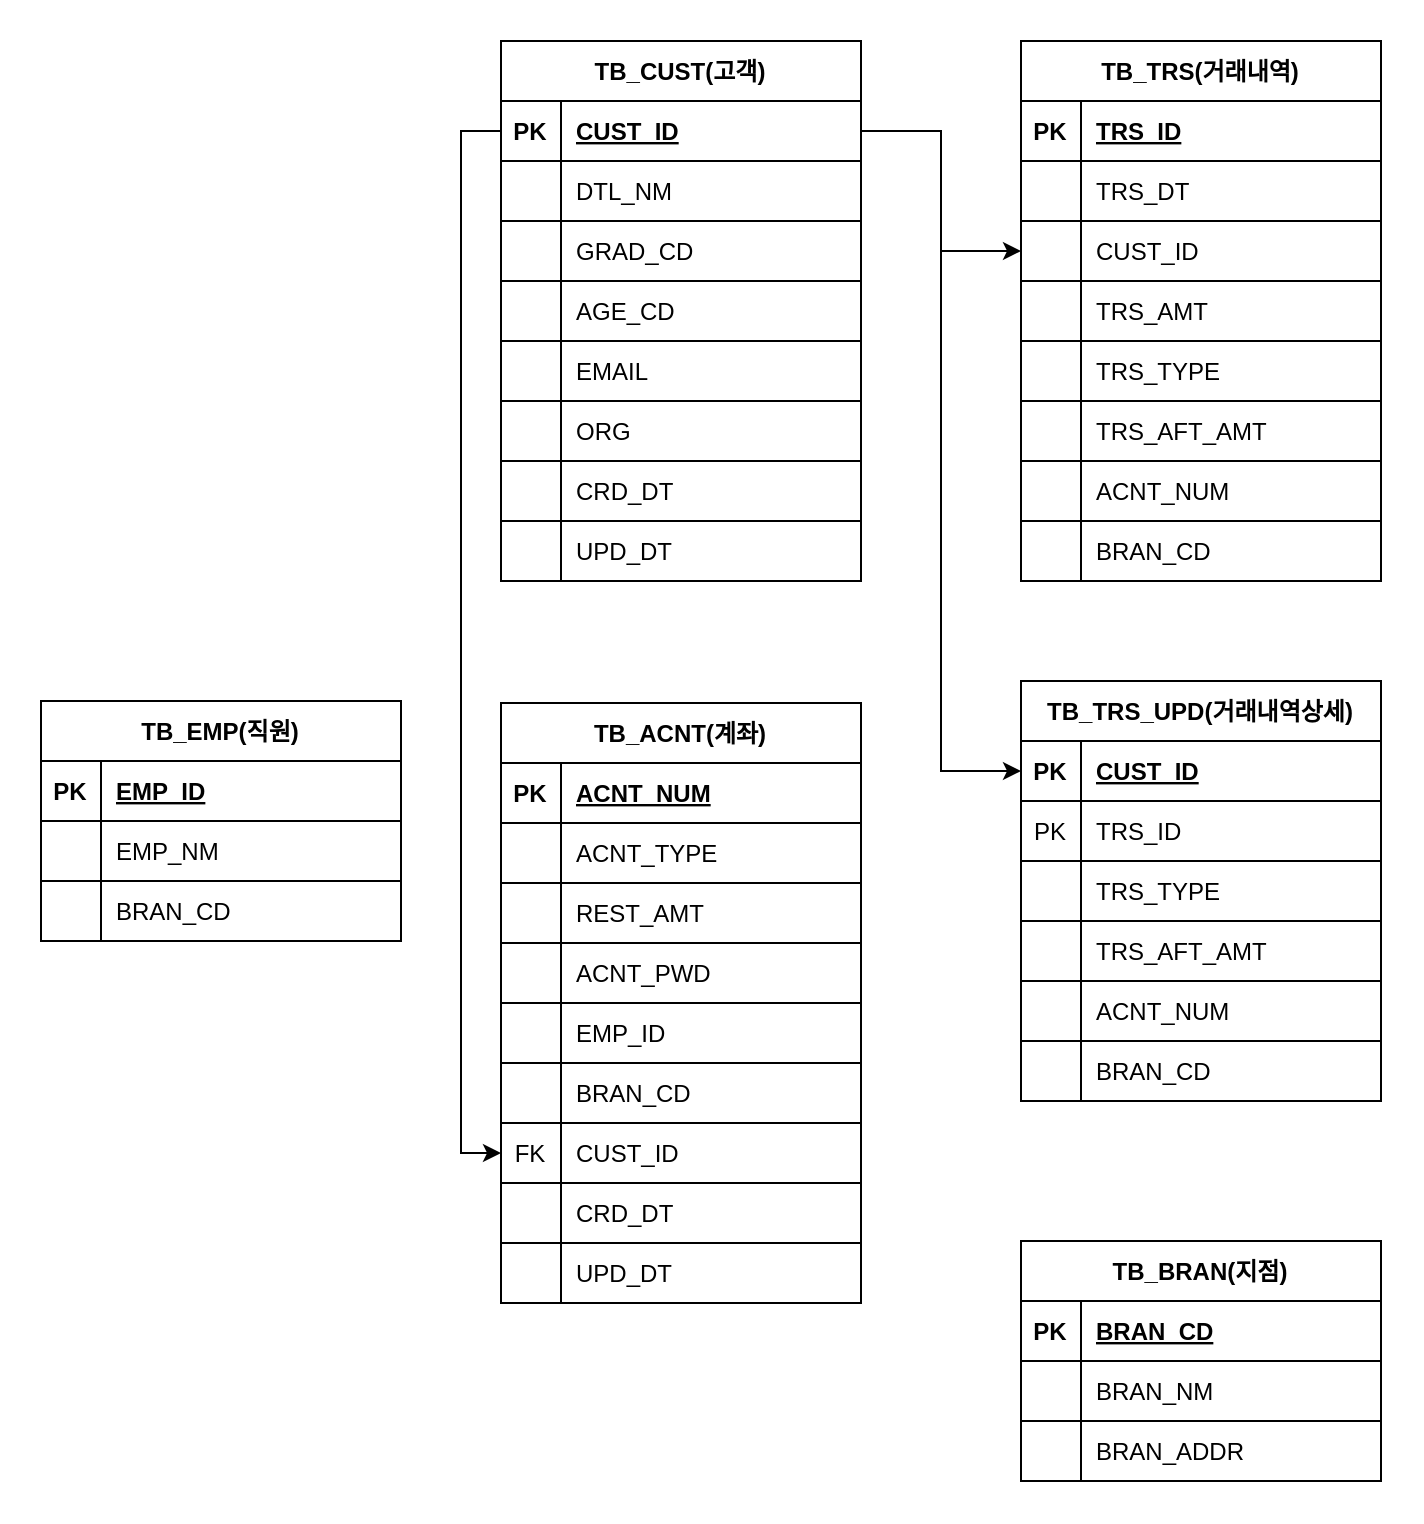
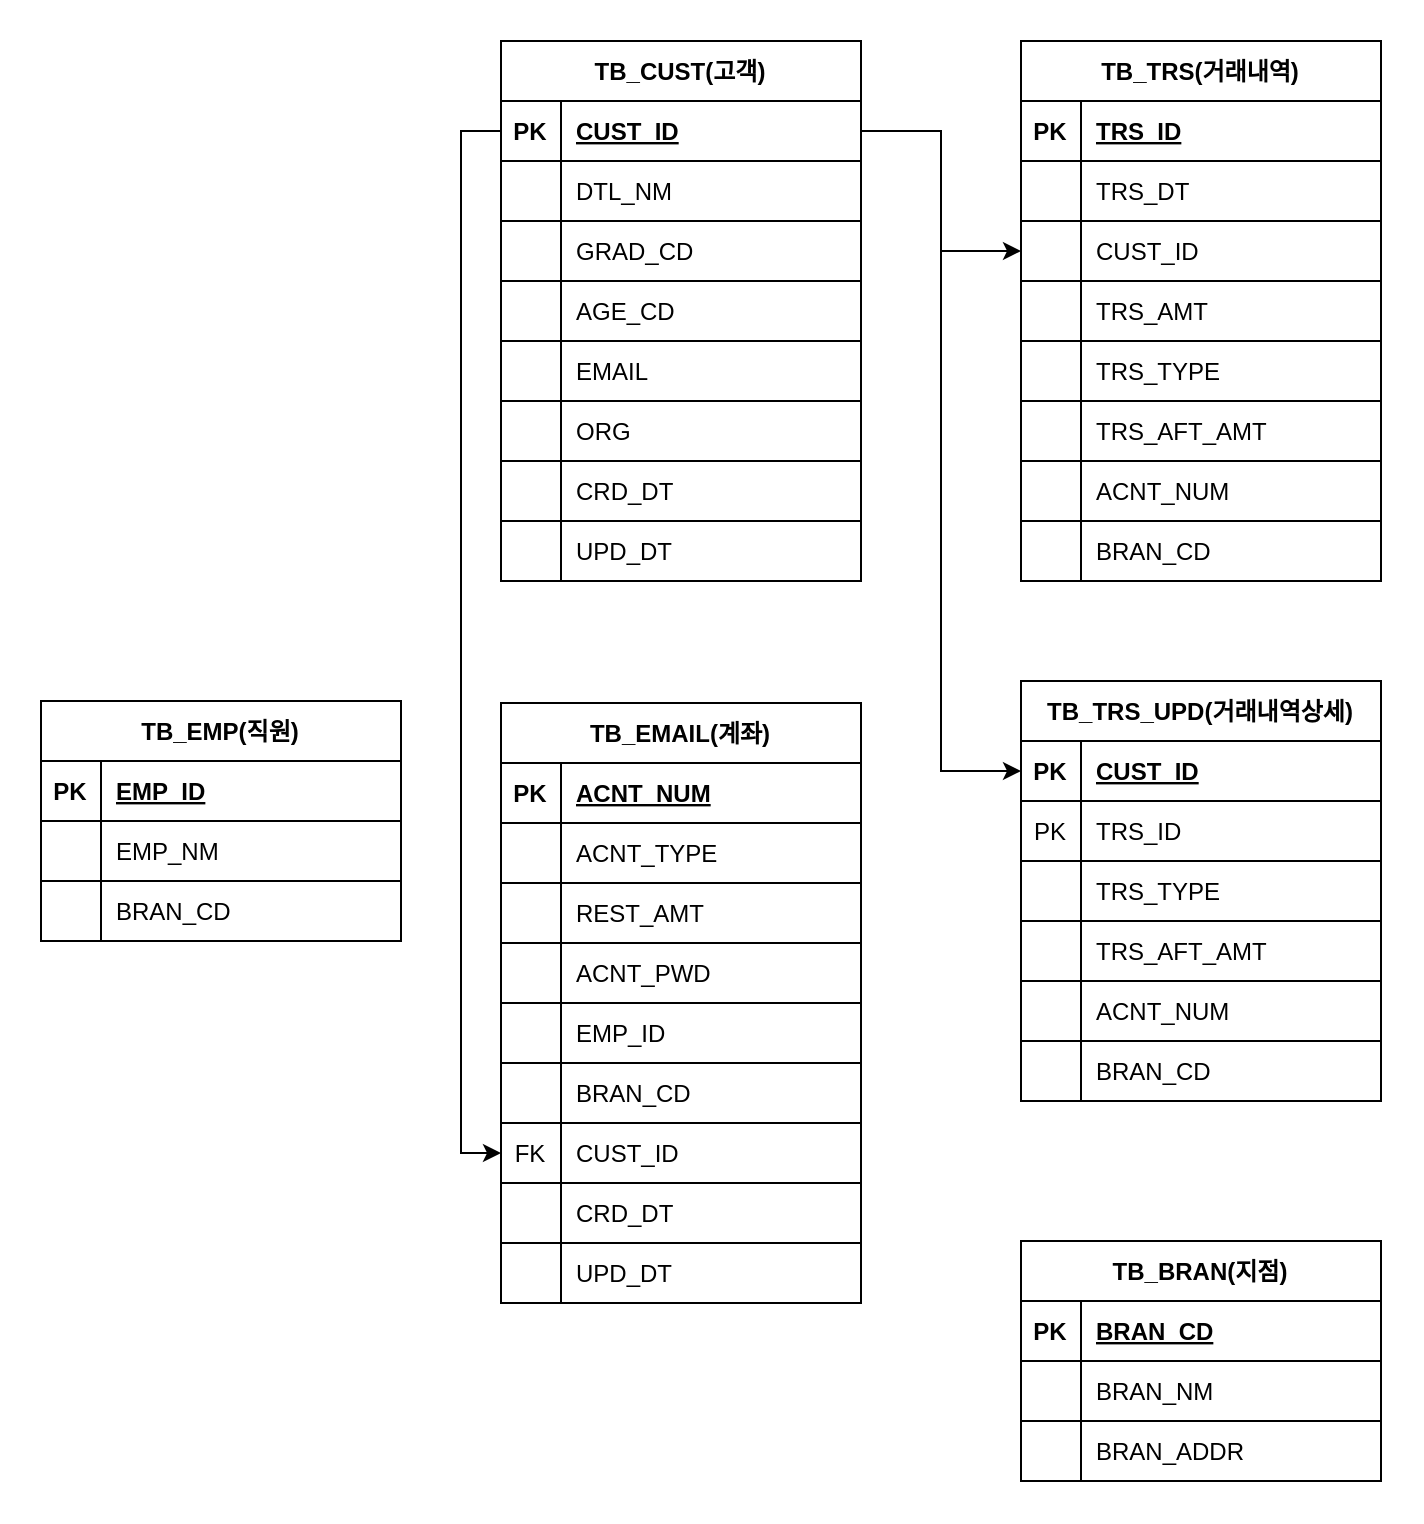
node "TB_ACNT(계좌)": label "TB_ACNT(계좌)" -> "TB_EMAIL(계좌)"
